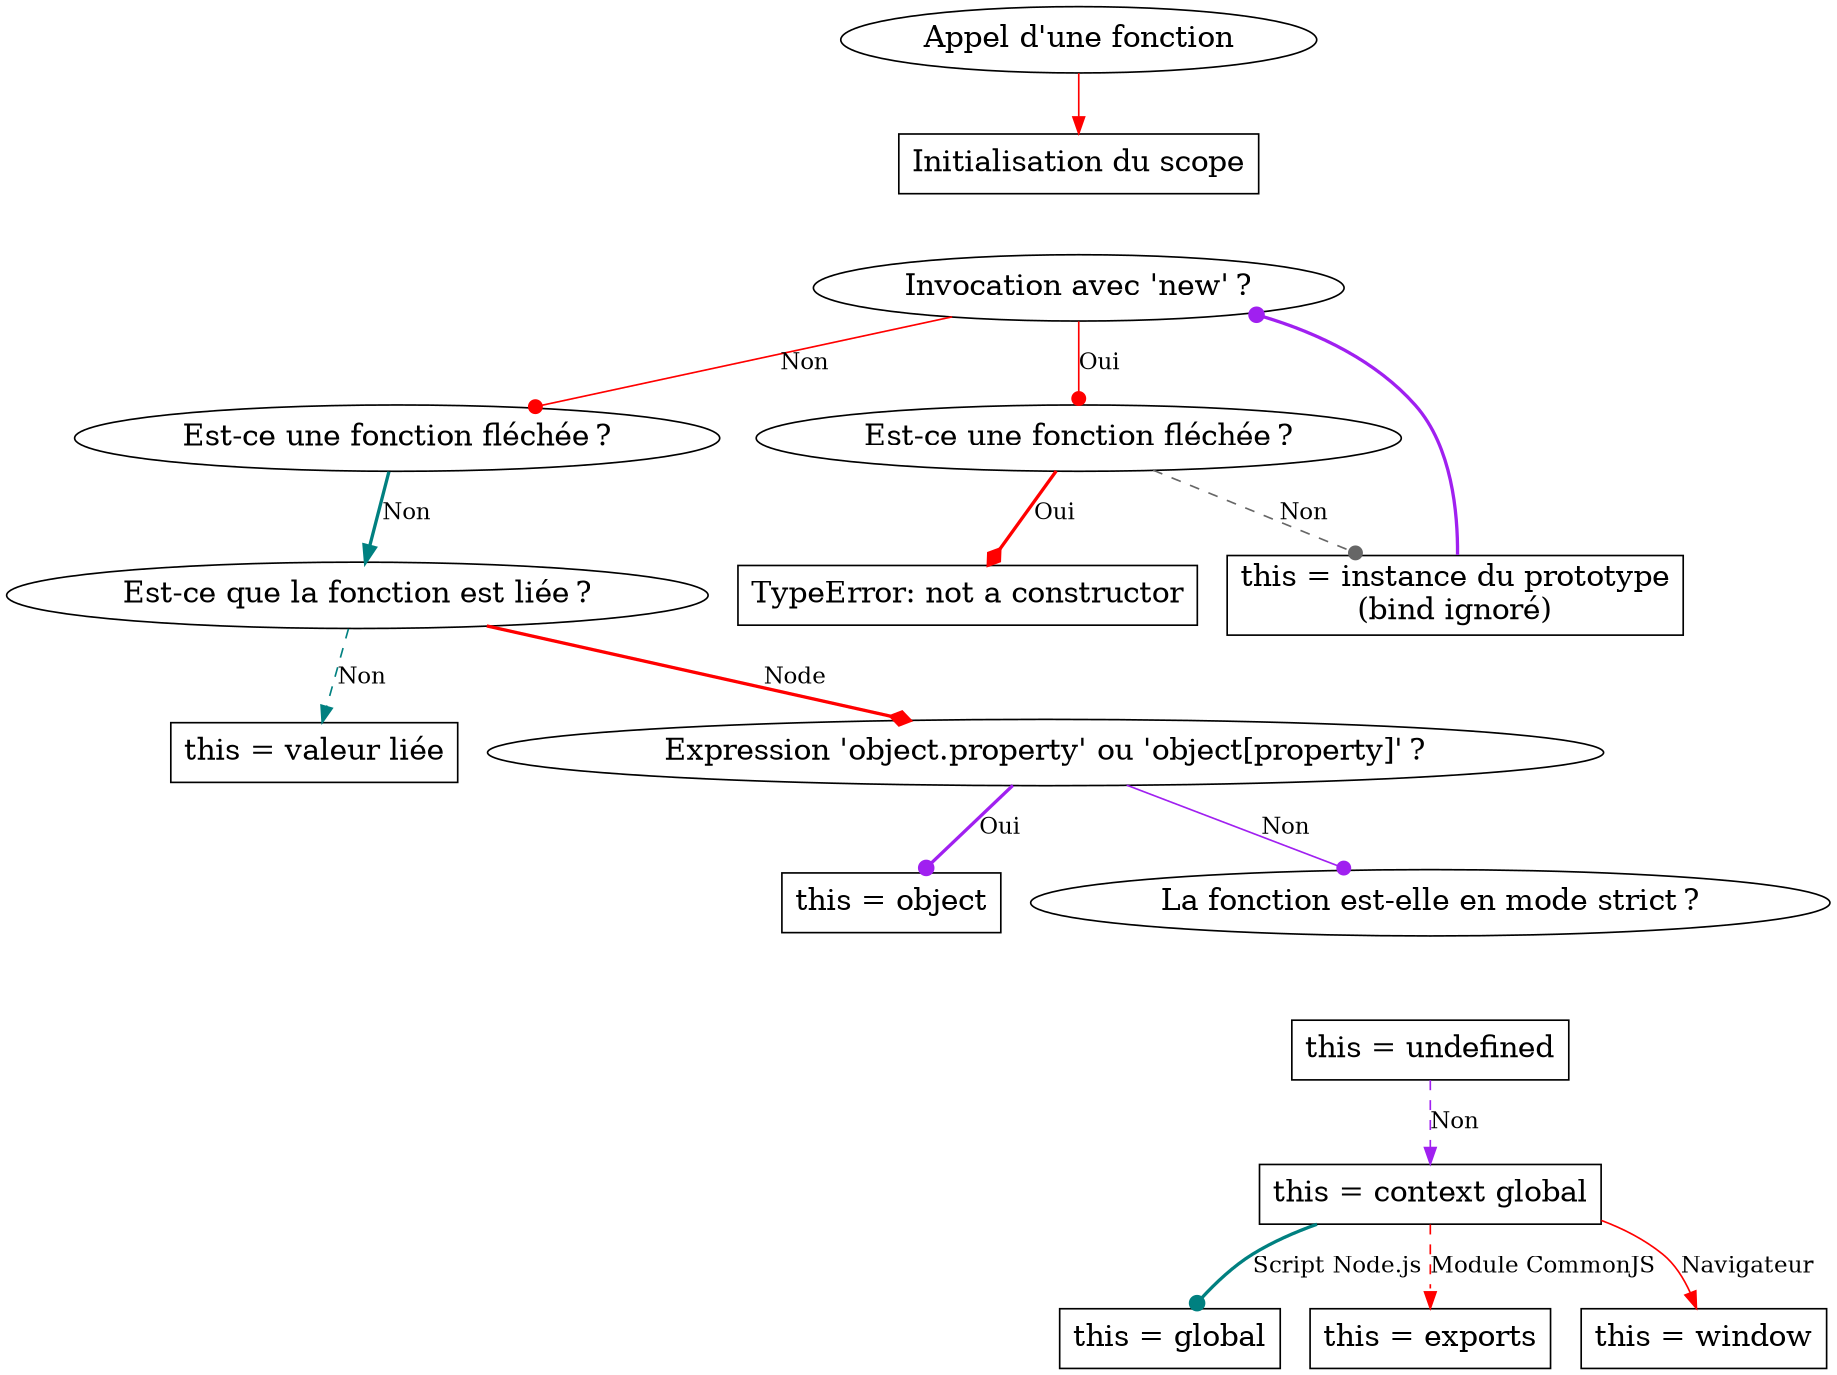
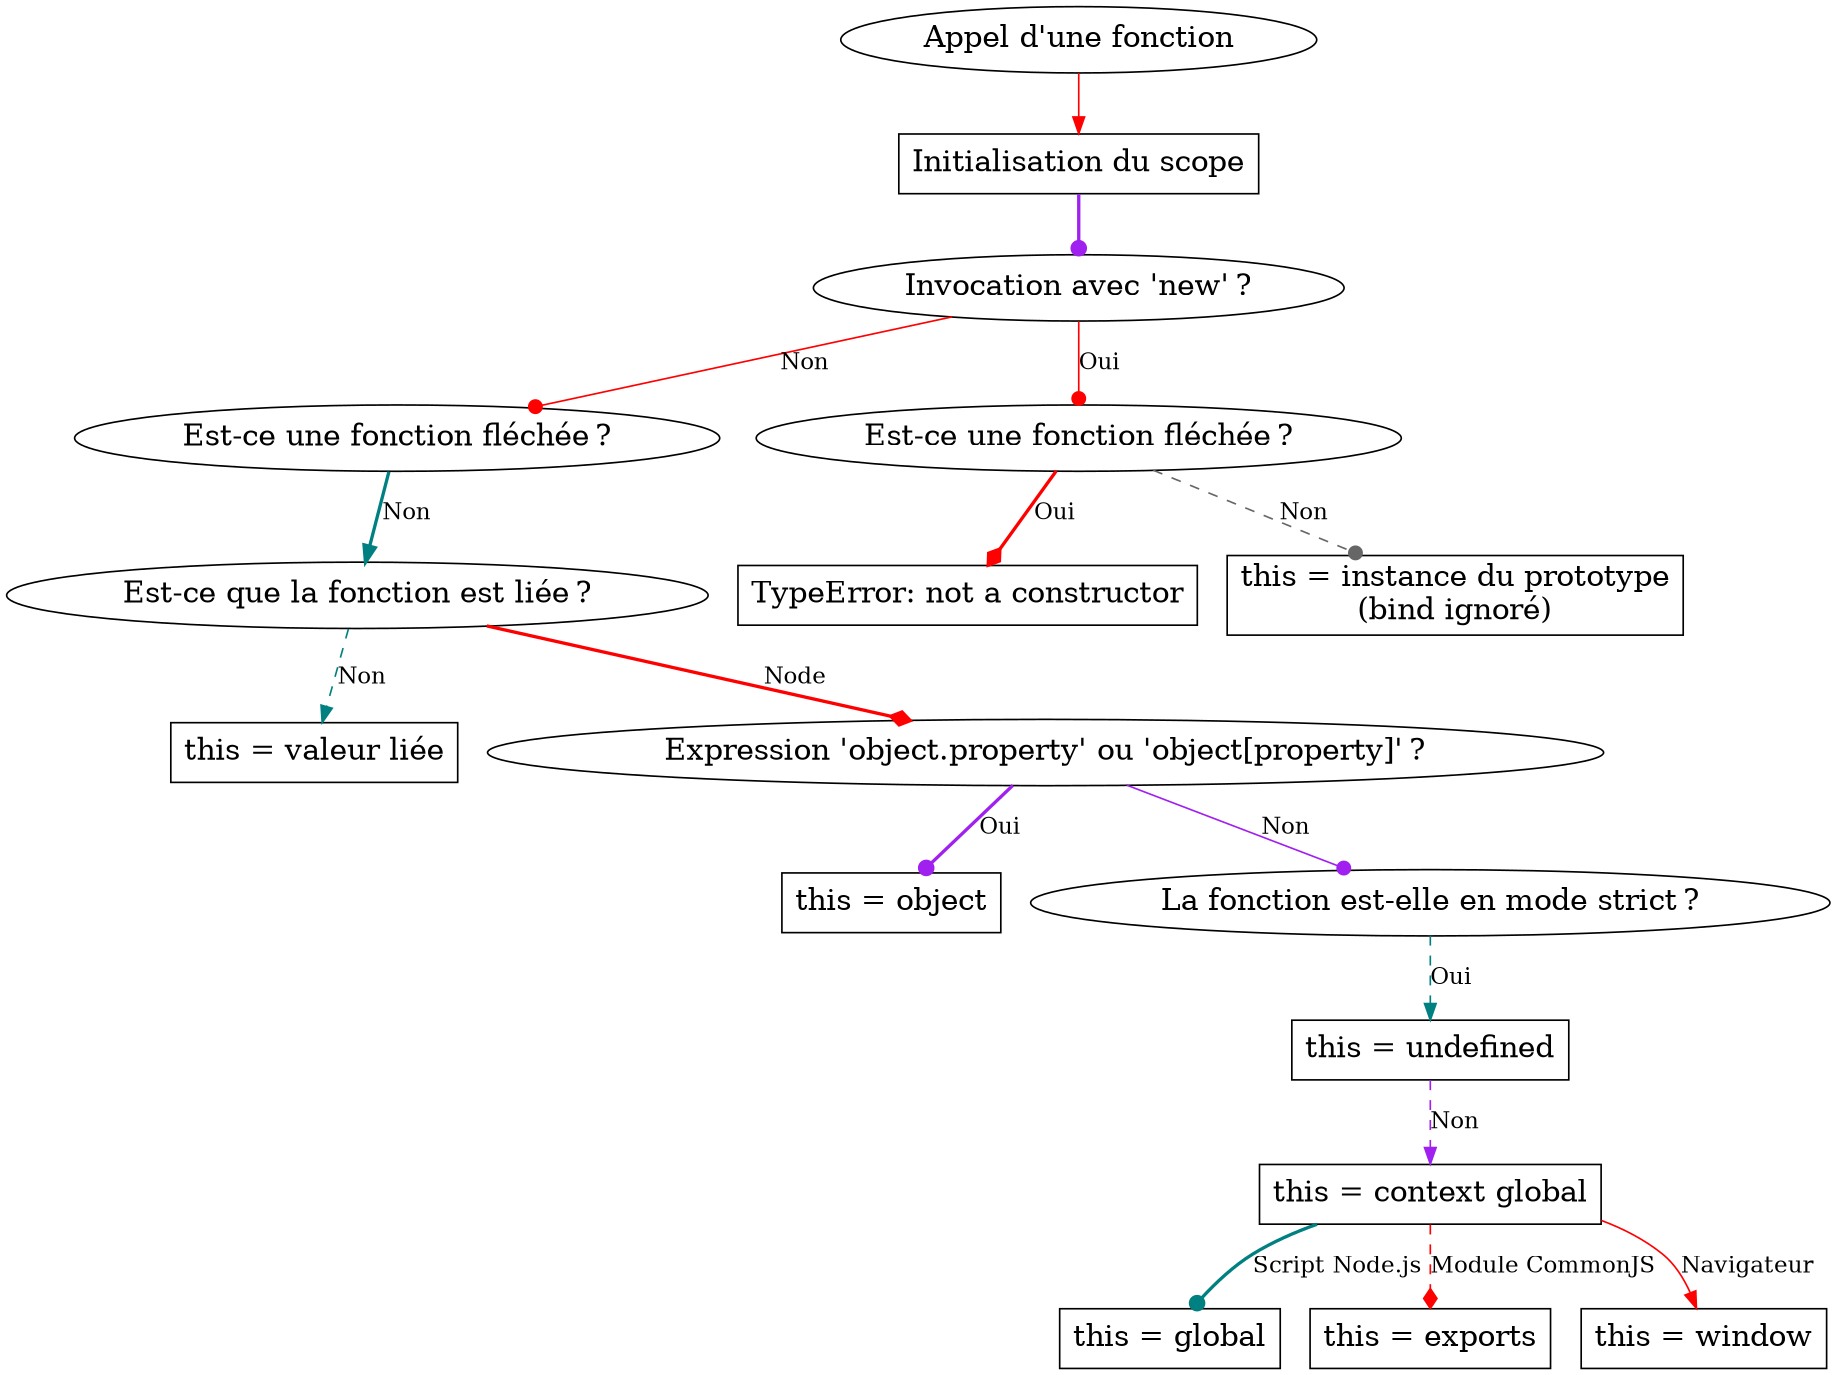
edge "this = instance du prototype (bind ignoré)" -> "Invocation avec 'new' ?": now "Initialisation du scope" -> "Invocation avec 'new' ?"
edge "La fonction est-elle en mode strict ?" -> "this = undefined": added, label "Oui"
edge "this = context global" -> "this = exports": arrowhead normal -> diamond
